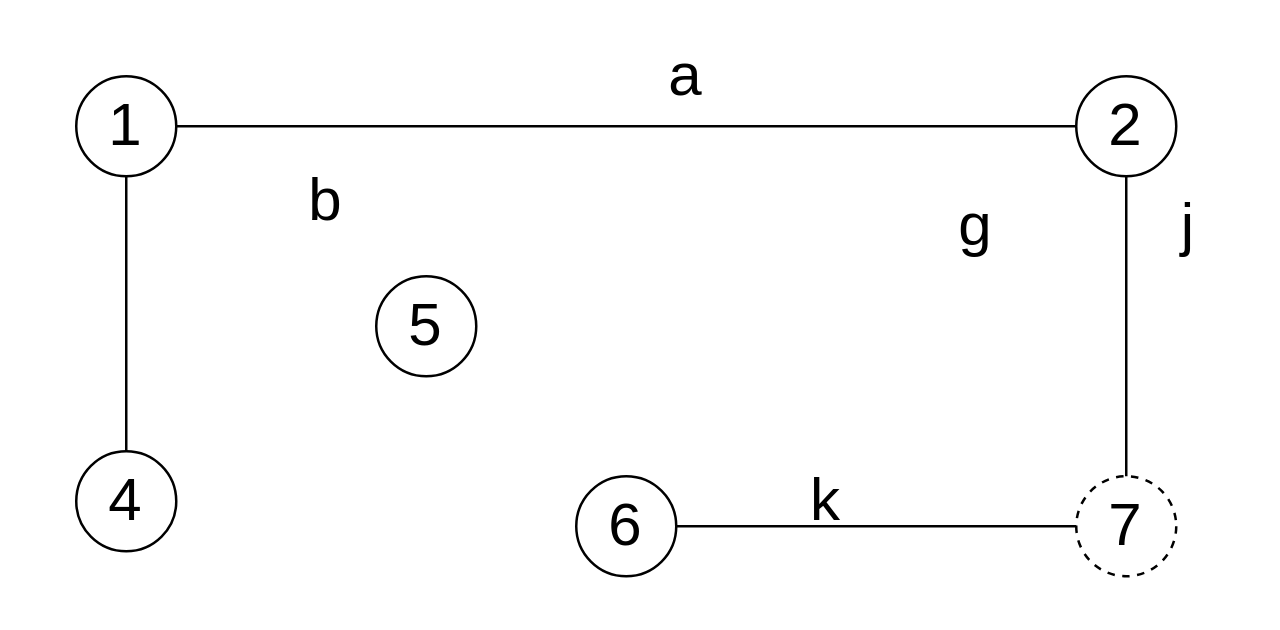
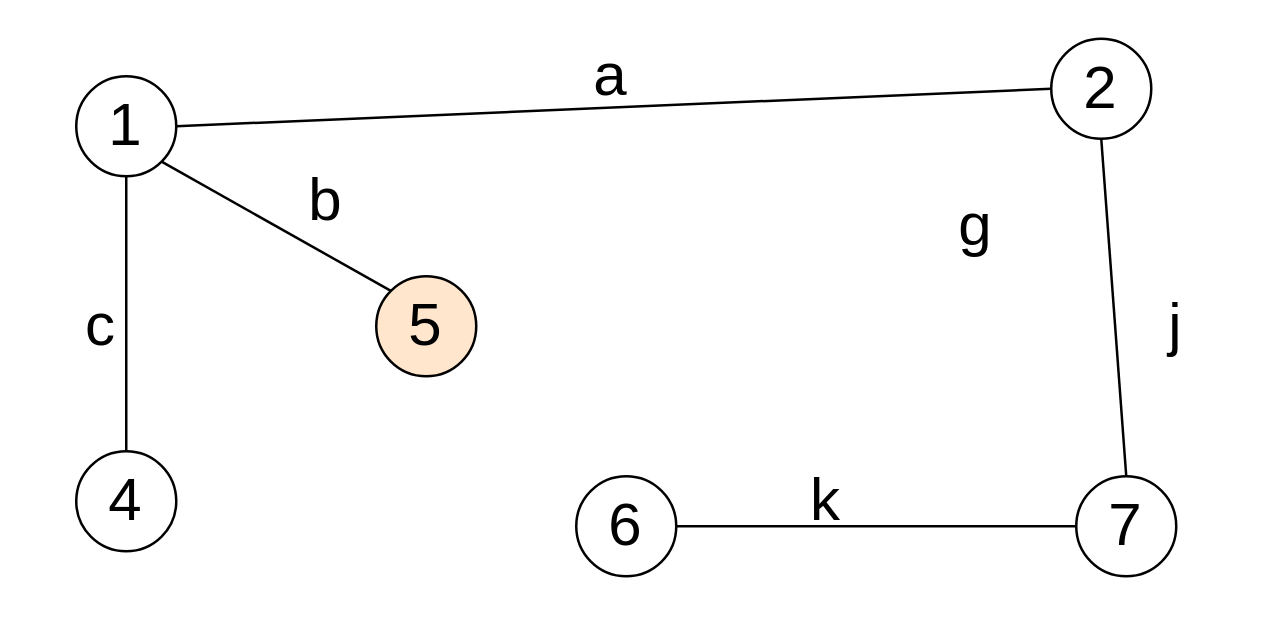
node "a": moved (686, 76) -> (611, 76)
node "2": moved (1126, 126) -> (1101, 89)
edge "1" -- "5": added
node "j": moved (1189, 226) -> (1176, 326)
node "c": added
node "5": fillcolor #ffffff -> #ffe6cc
node "7": style dashed -> solid
